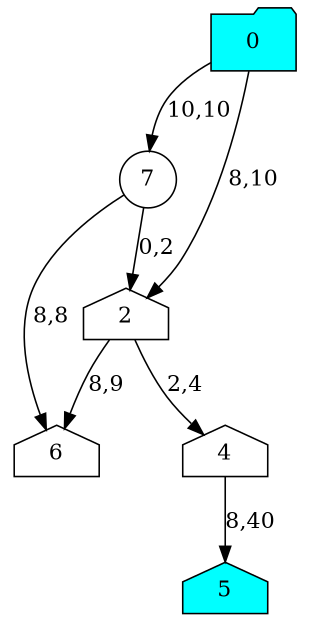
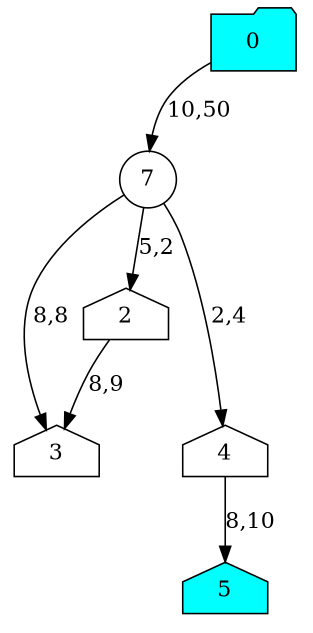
edge "0" -> "7": label "10,10" -> "10,50"
edge "0" -> "2": removed, label "8,10"
edge "7" -> "2": label "0,2" -> "5,2"
edge "2" -> "4": now "7" -> "4"
node "6": label "6" -> "3"
edge "4" -> "5": label "8,40" -> "8,10"
